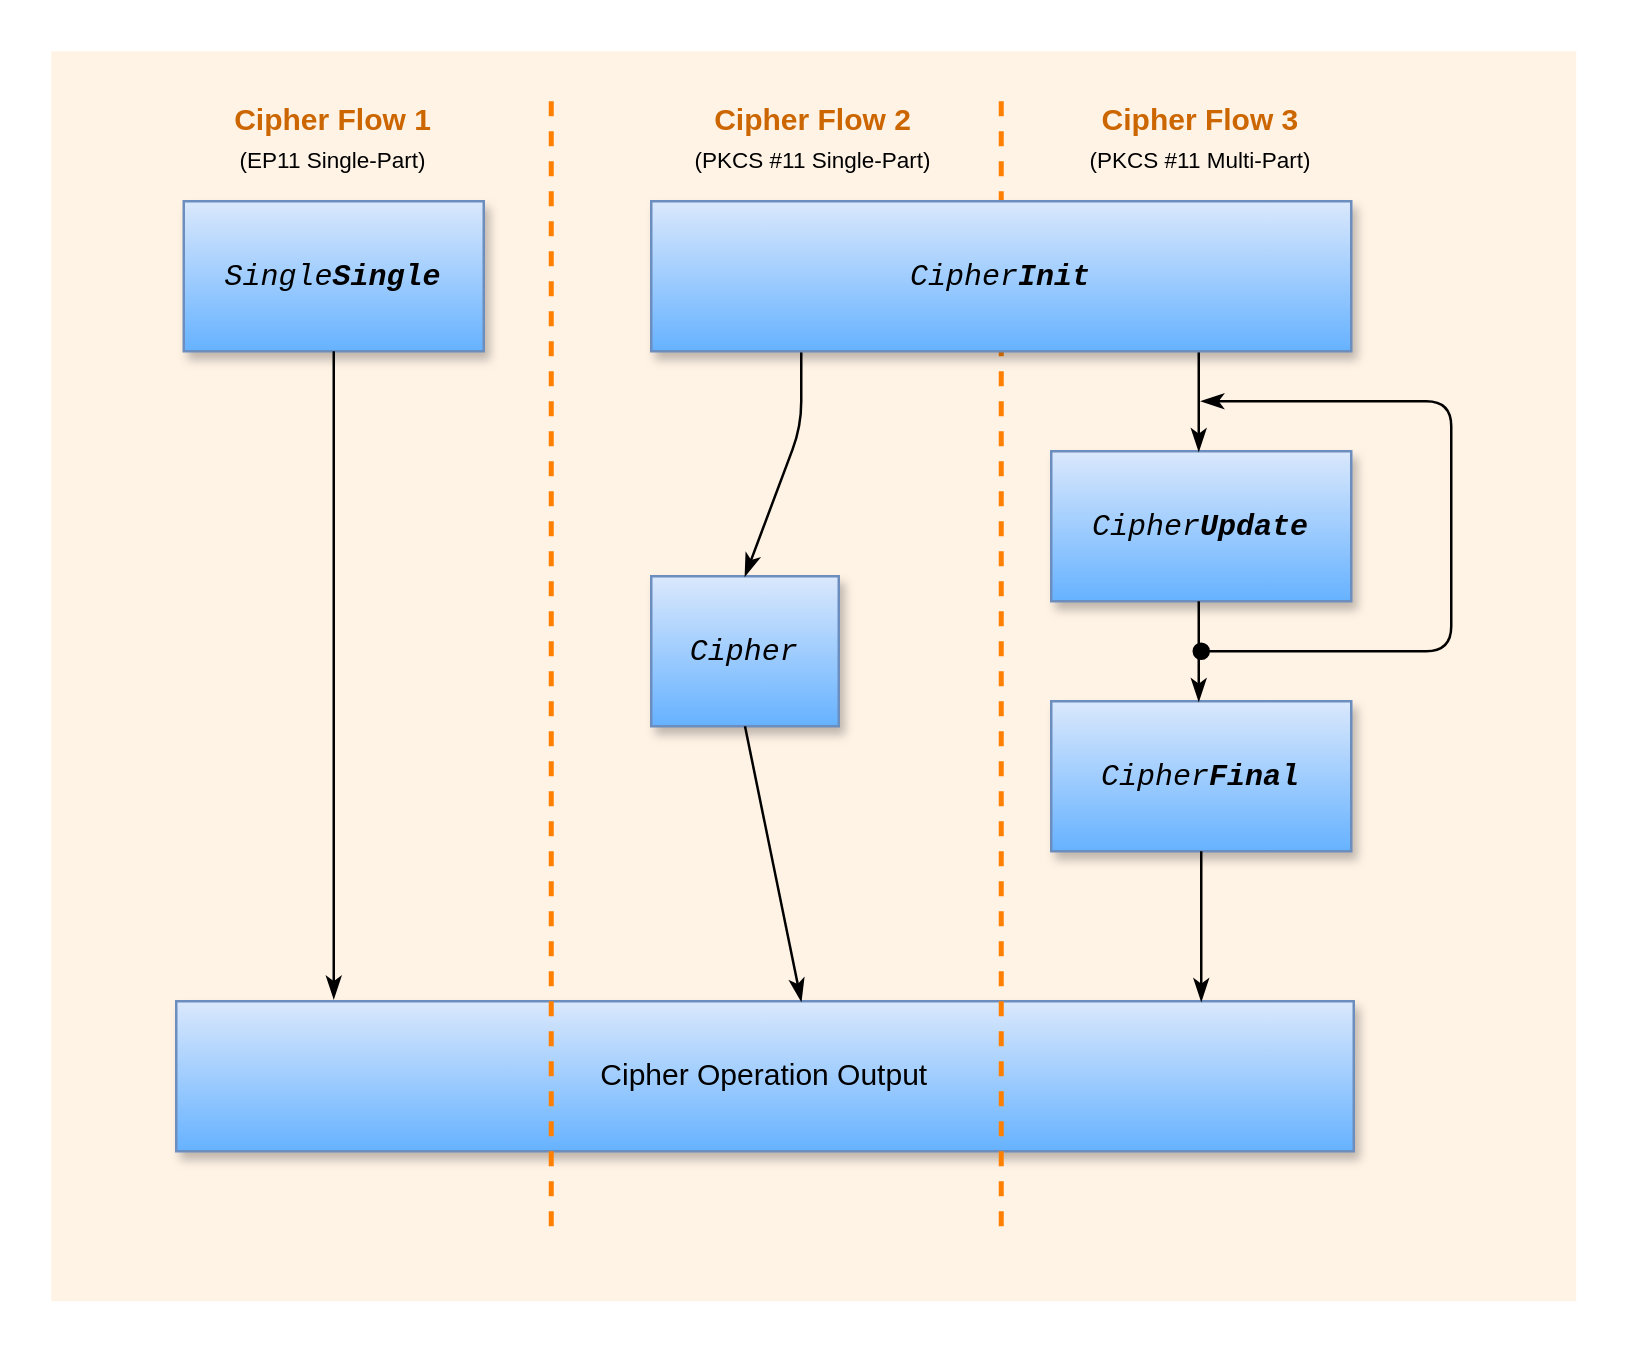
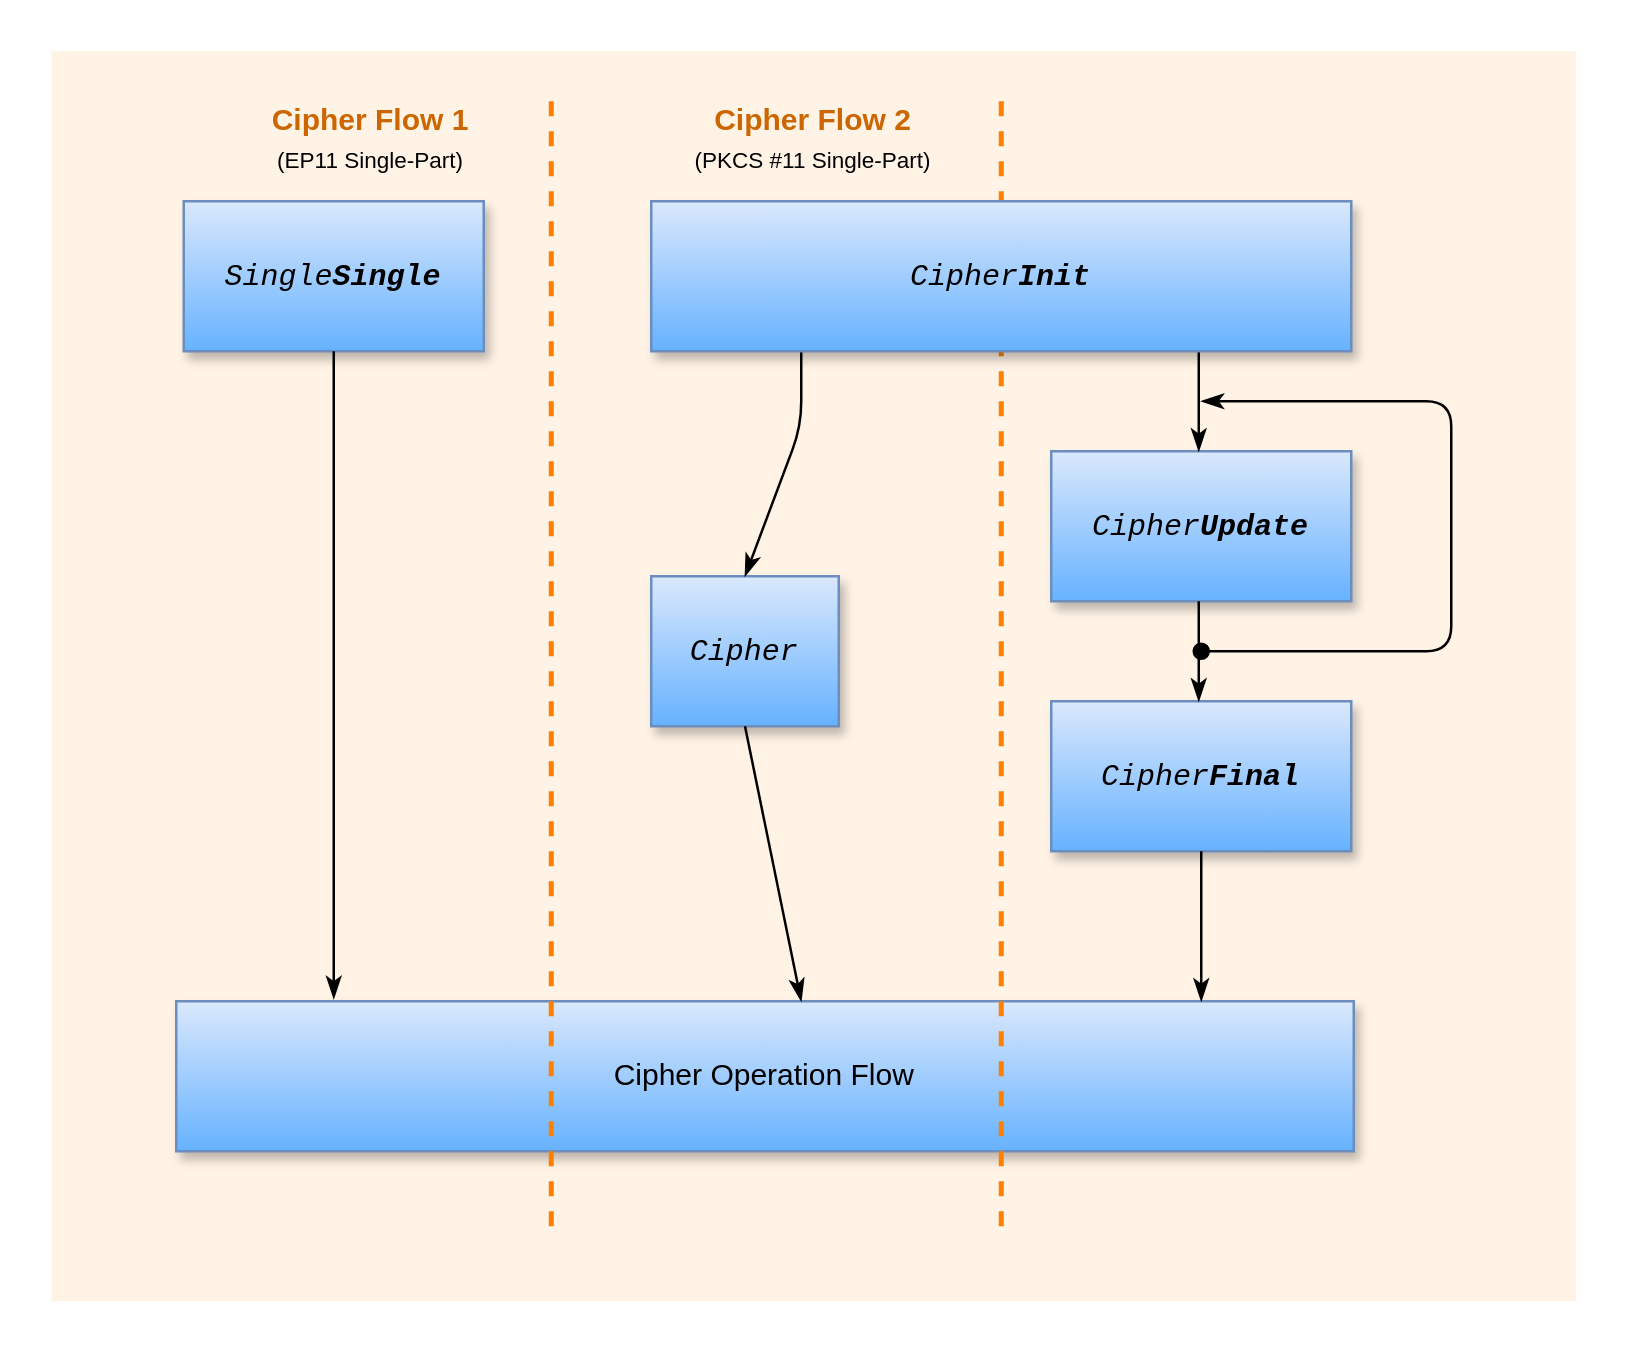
node "Cipher Flow 1 (EP11 Single-Part)": moved (334, 139) -> (371, 139)
node "Cipher Flow 3 (PKCS #11 Multi-Part)": removed
node "Cipher Operation Output": label "Cipher Operation Output" -> "Cipher Operation Flow"
